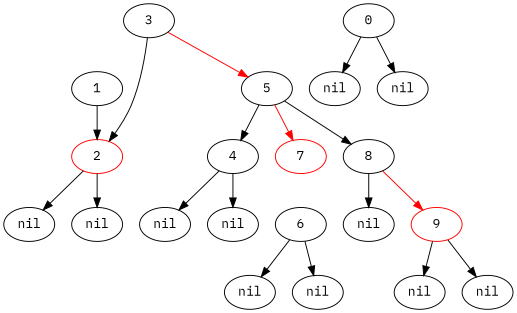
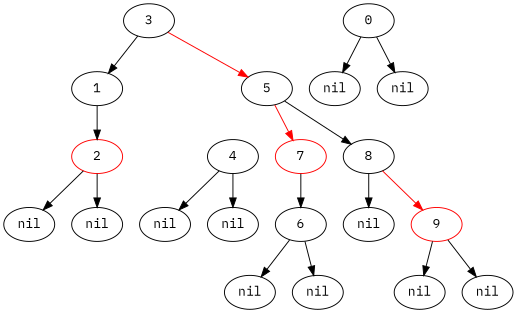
edge "3" -> "2": now "3" -> "1"
edge "5" -> "4": removed
edge "7" -> "6": added
